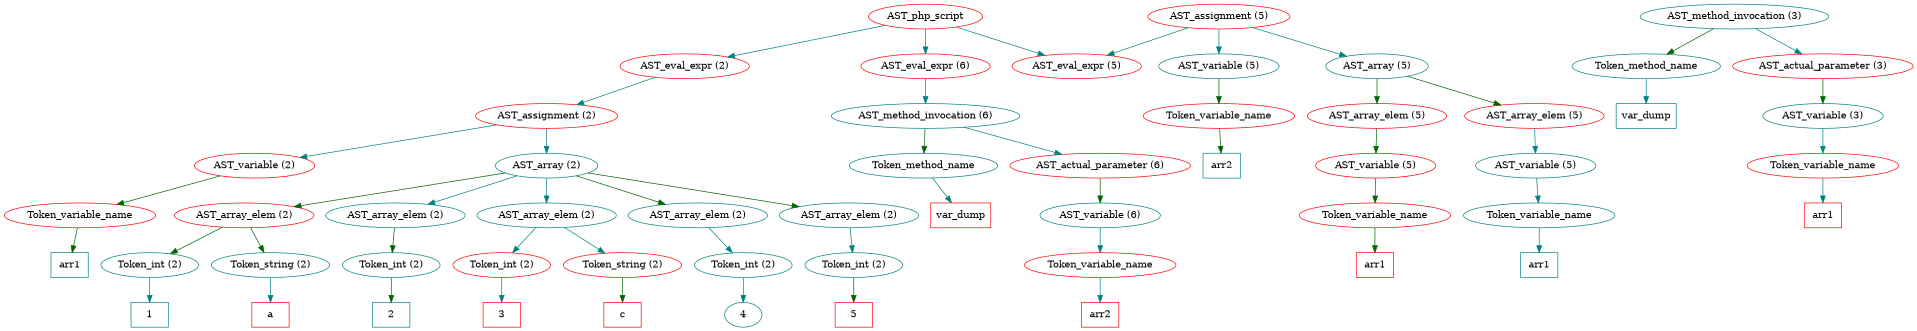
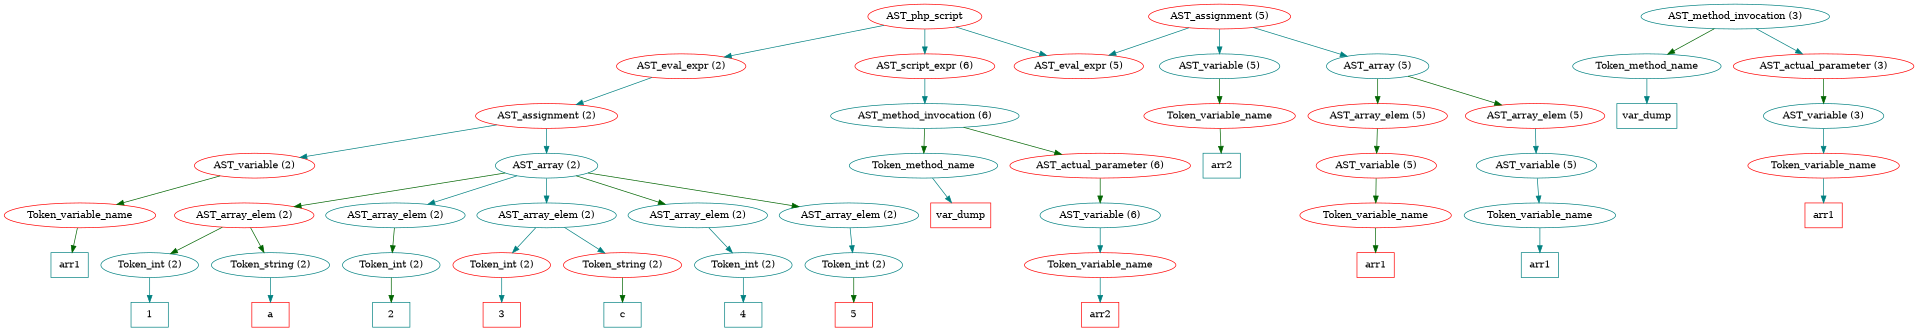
node "AST_eval_expr (6)": label "AST_eval_expr (6)" -> "AST_script_expr (6)"
edge "AST_method_invocation (6)" -> "AST_actual_parameter (6)": color teal -> darkgreen
node "c": color red -> teal
node "4": shape ellipse -> box
